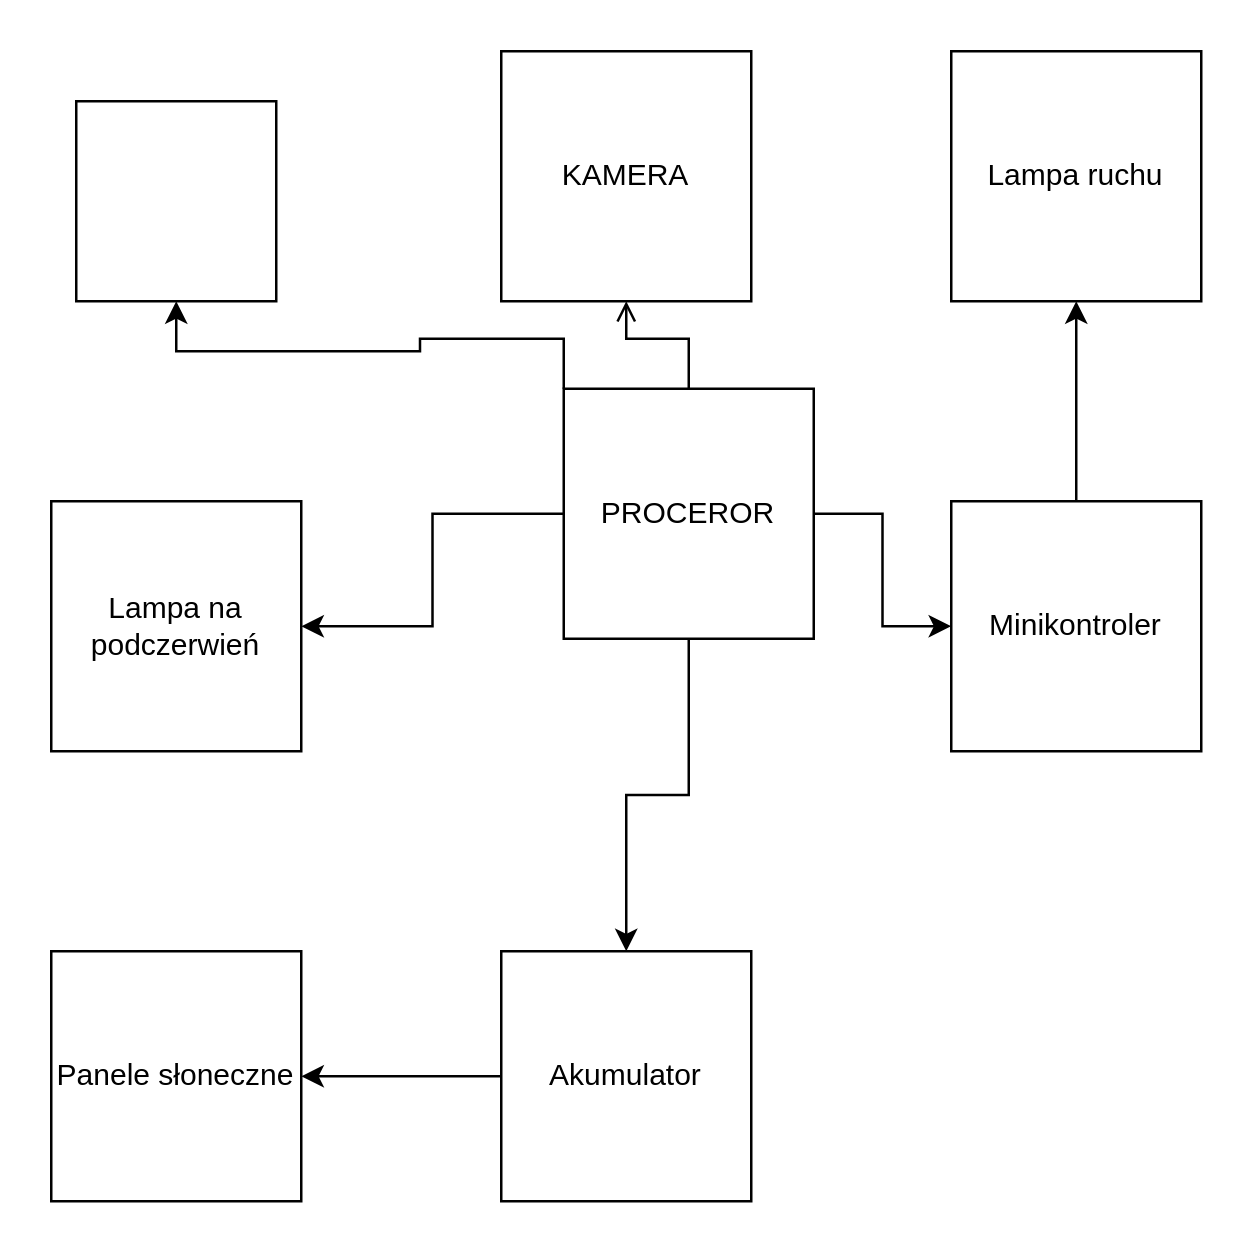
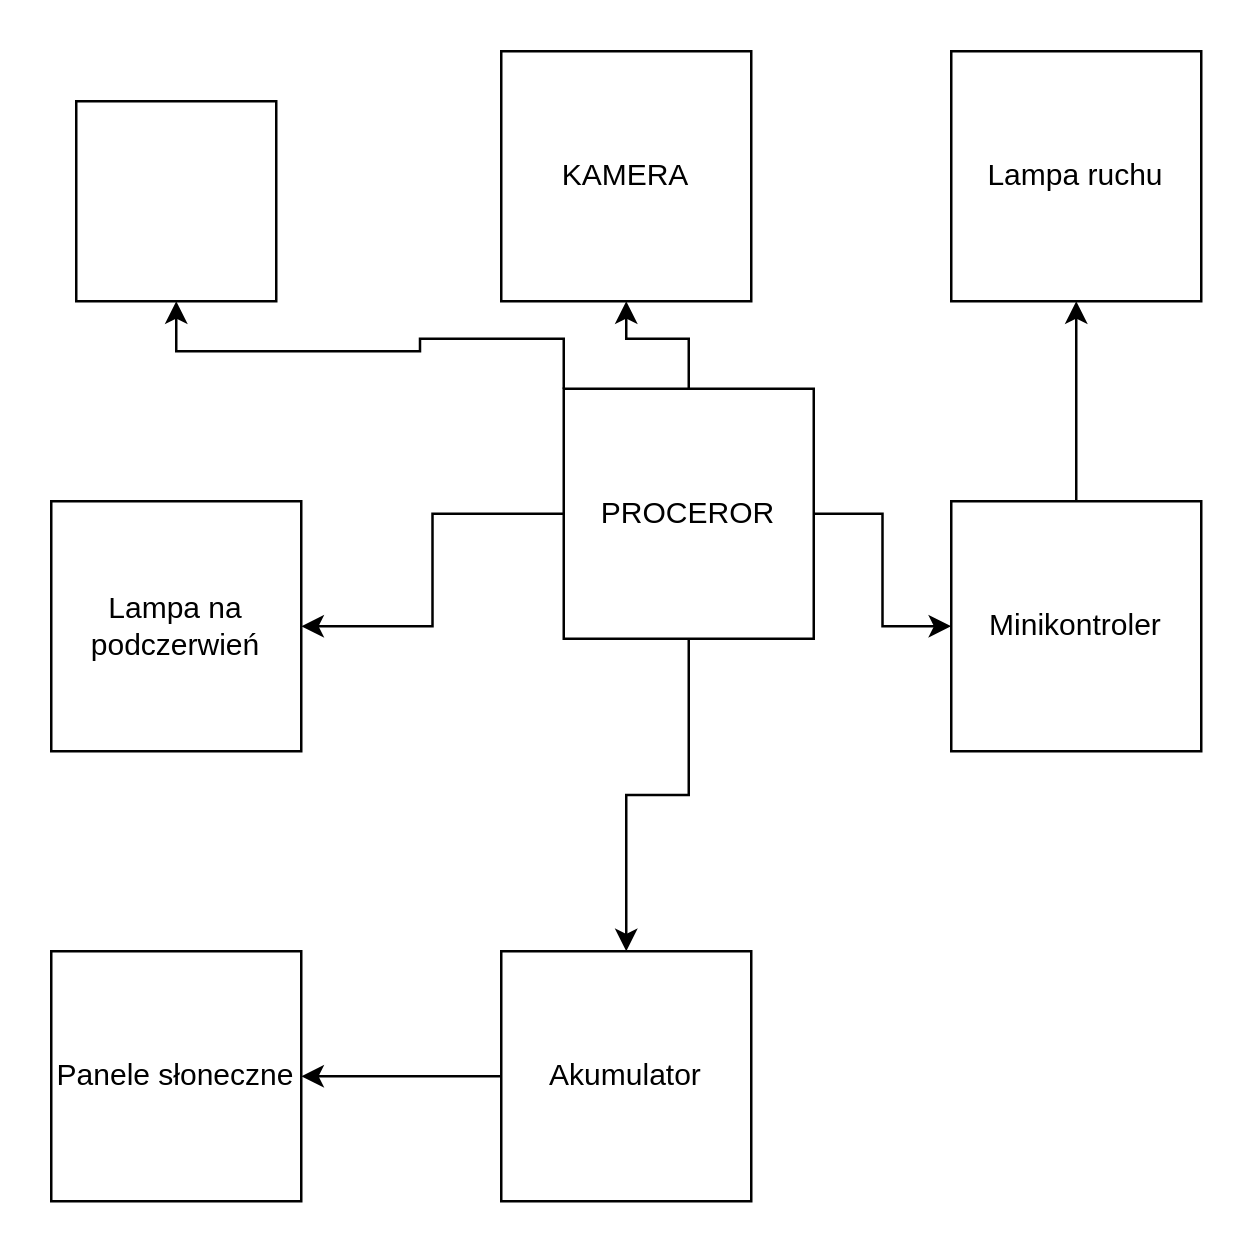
edge "PROCEROR" -> "KAMERA": arrowhead open -> classic
